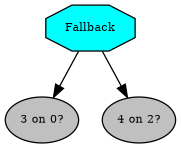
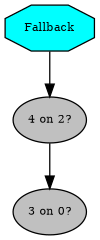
edge "Fallback" -> "3 on 0?": now "4 on 2?" -> "3 on 0?"
